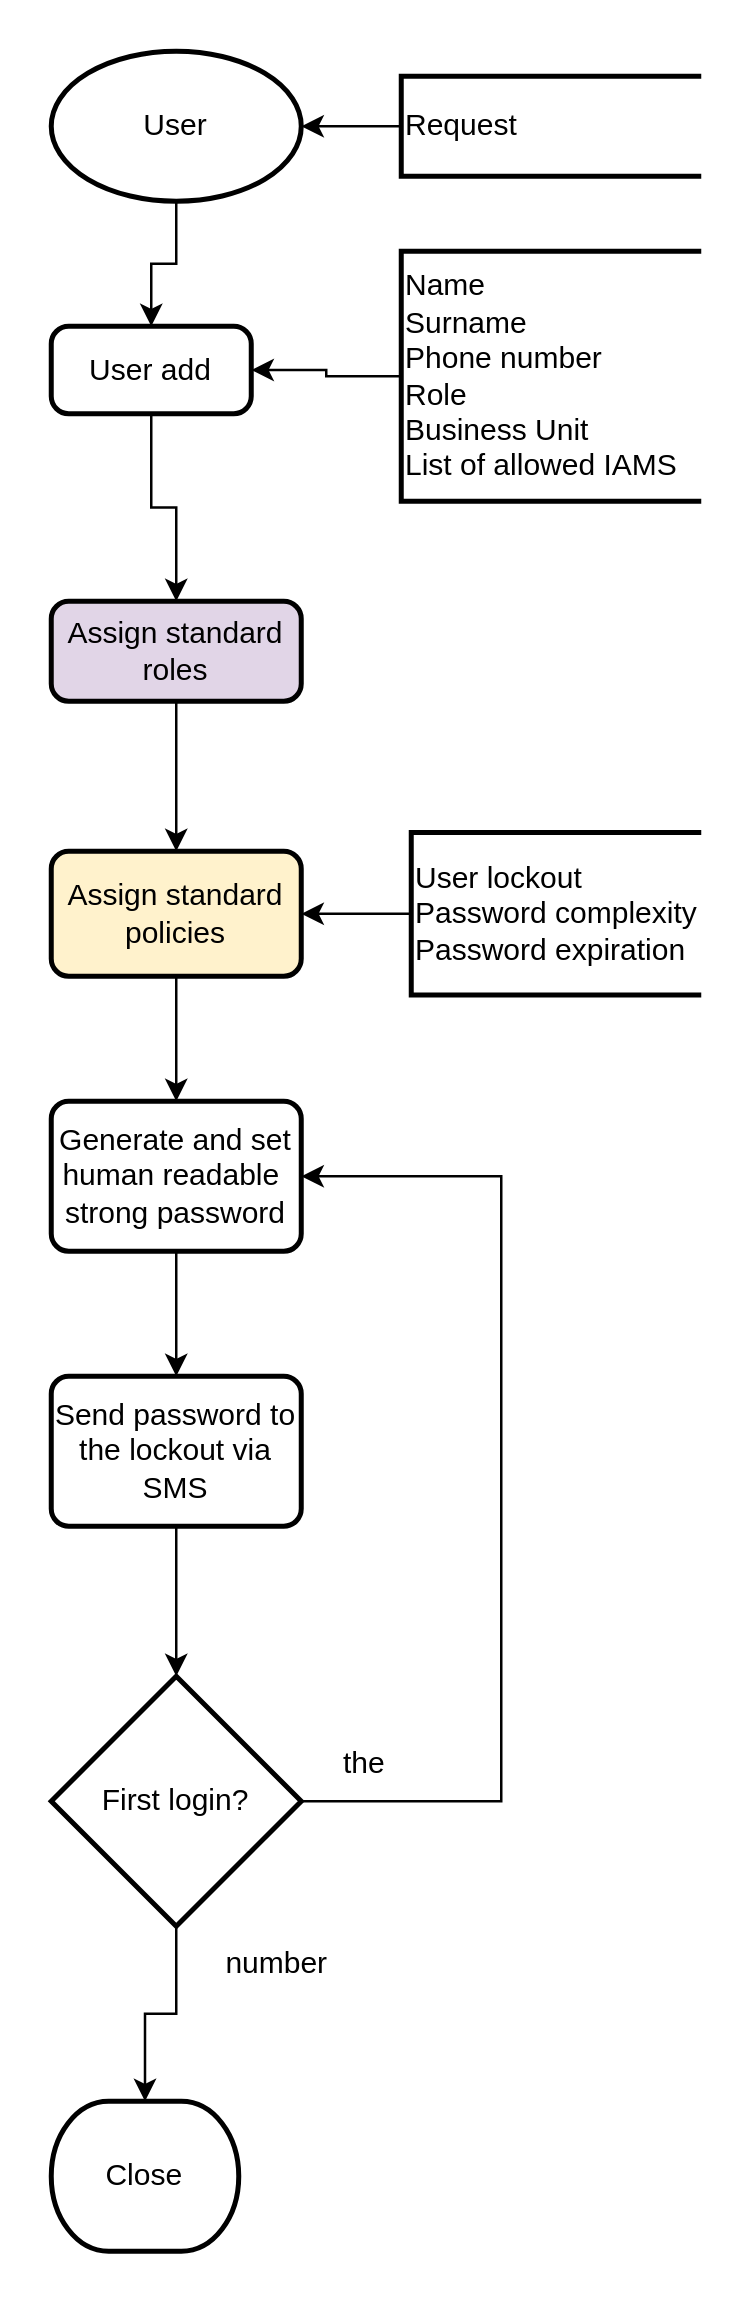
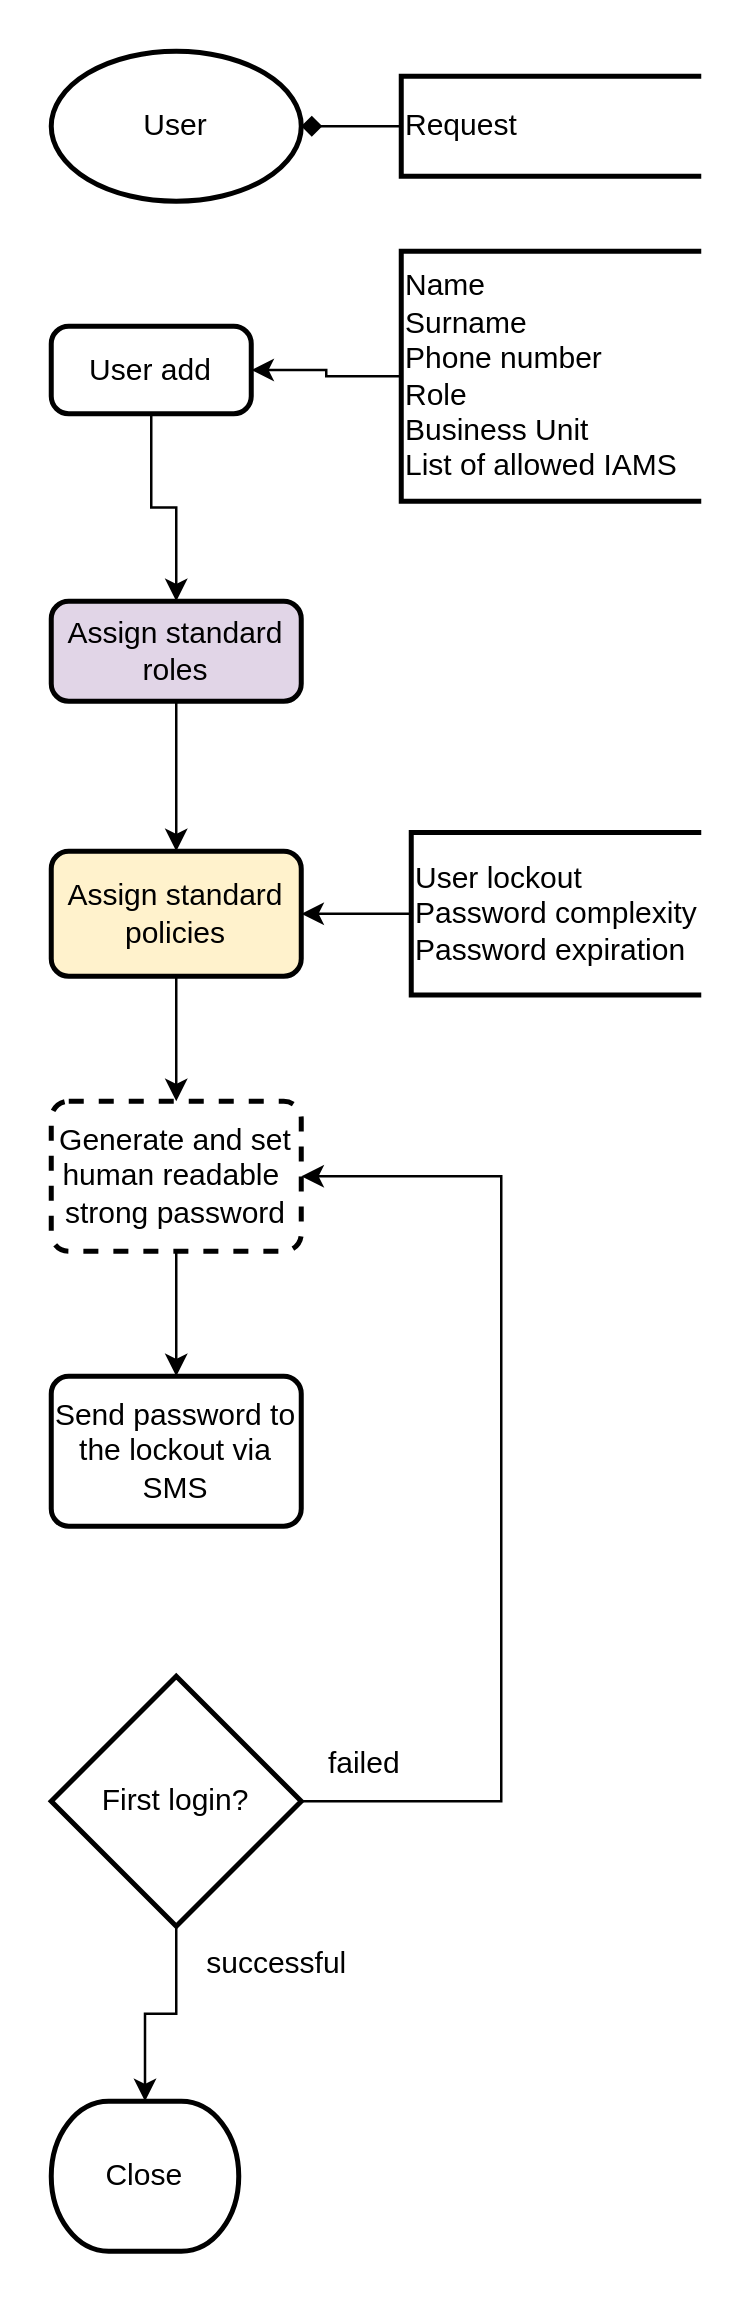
edge "Request" -> "User": arrowhead classic -> diamond
edge "User" -> "User add": removed
node "Generate and set human readable strong password": style solid -> dashed
edge "Send password to the lockout via SMS" -> "First login?": removed
node "the": label "the" -> "failed"
node "number": label "number" -> "successful"
